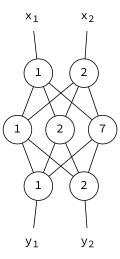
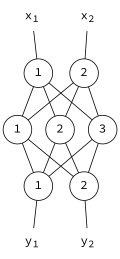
node "7": label "7" -> "3"
